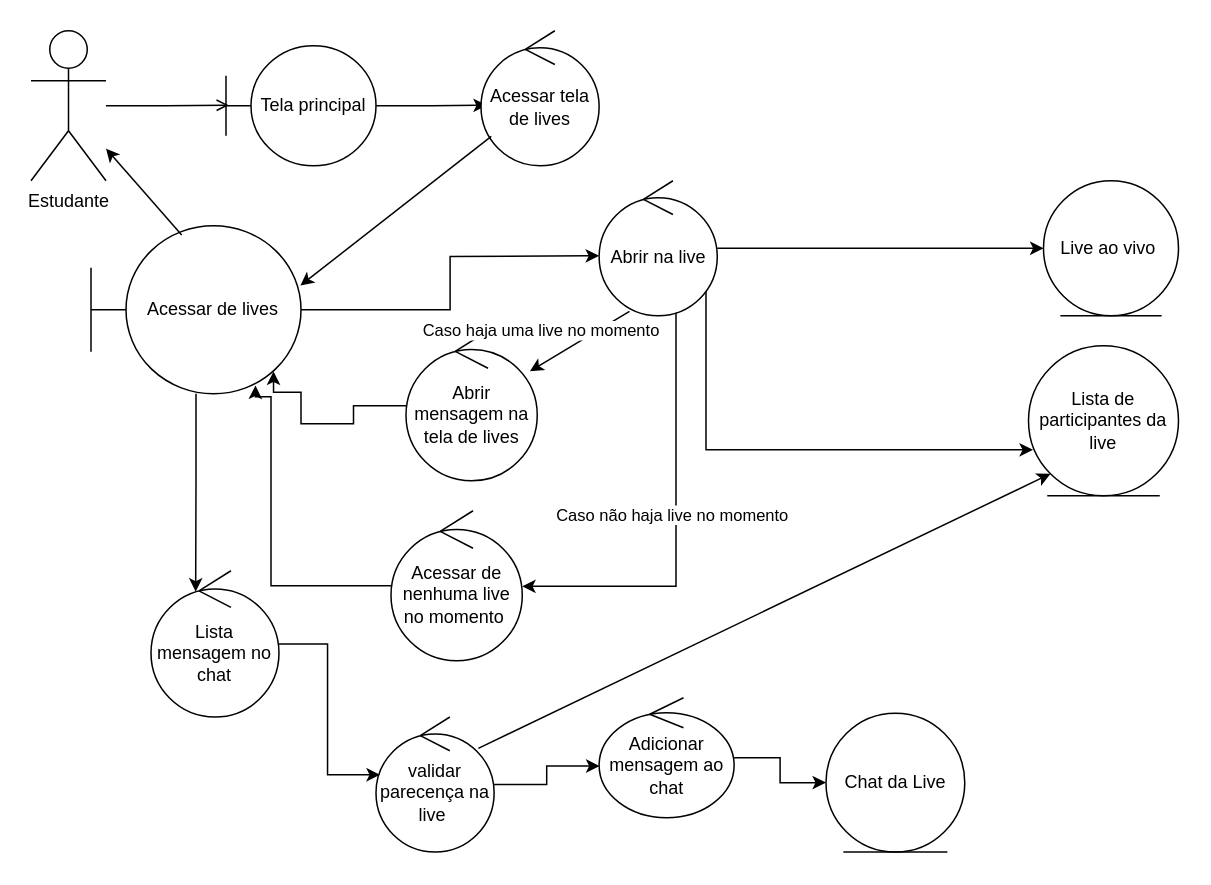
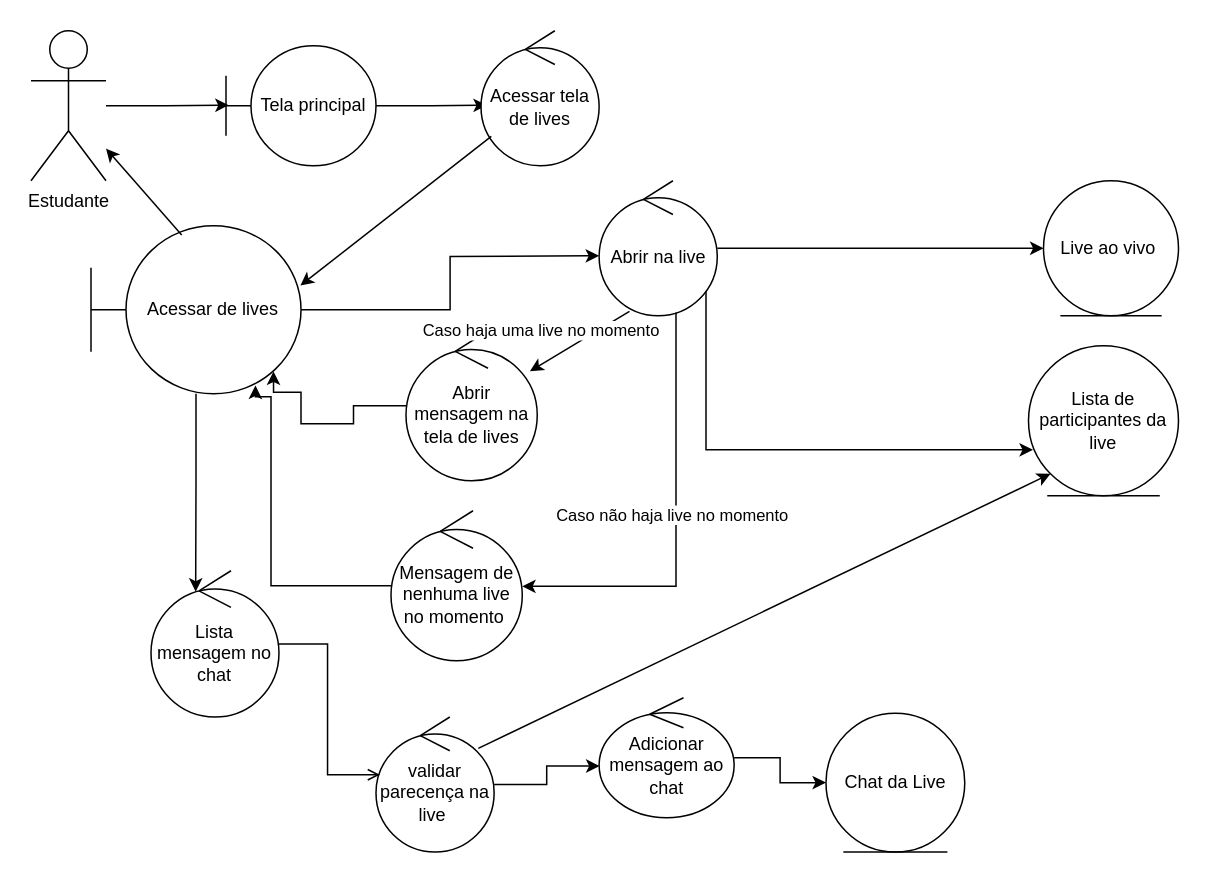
edge "Estudante" -> "Tela principal": arrowhead open -> classic
node "Acessar de nenhuma live no momento": label "Acessar de nenhuma live no momento" -> "Mensagem de nenhuma live no momento"
edge "Lista mensagem no chat" -> "validar parecença na live": arrowhead classic -> open
